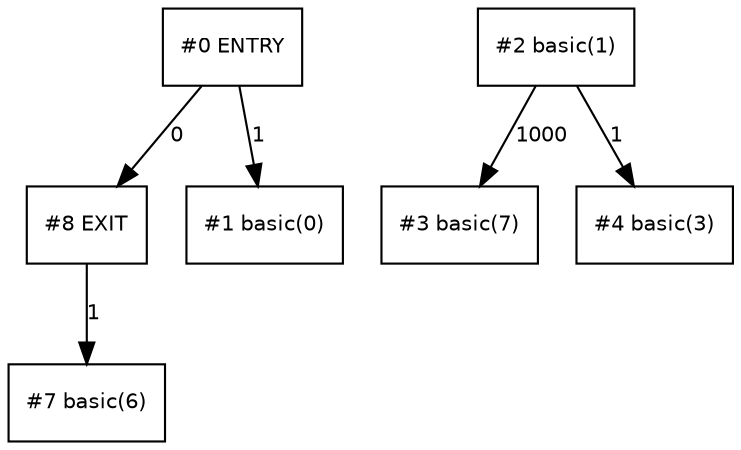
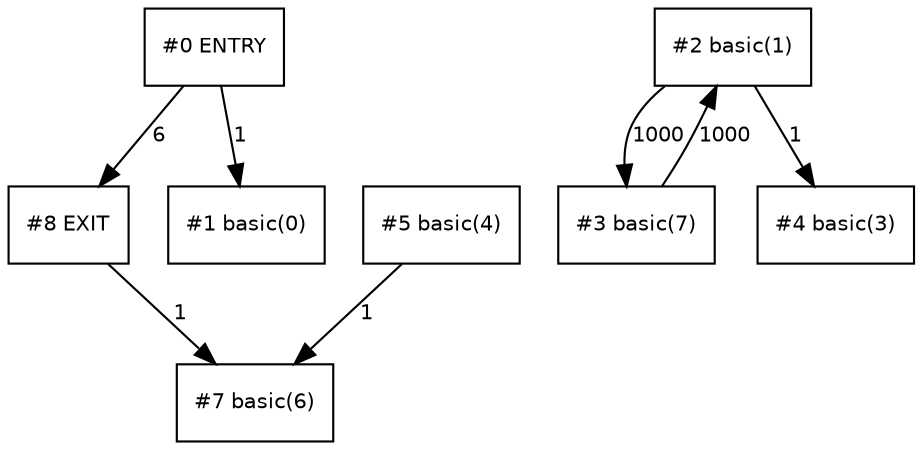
edge "#0 ENTRY" -> "#8 EXIT": label "0" -> "6"
edge "#3 basic(7)" -> "#2 basic(1)": added, label "1000"
node "#5 basic(4)": added
